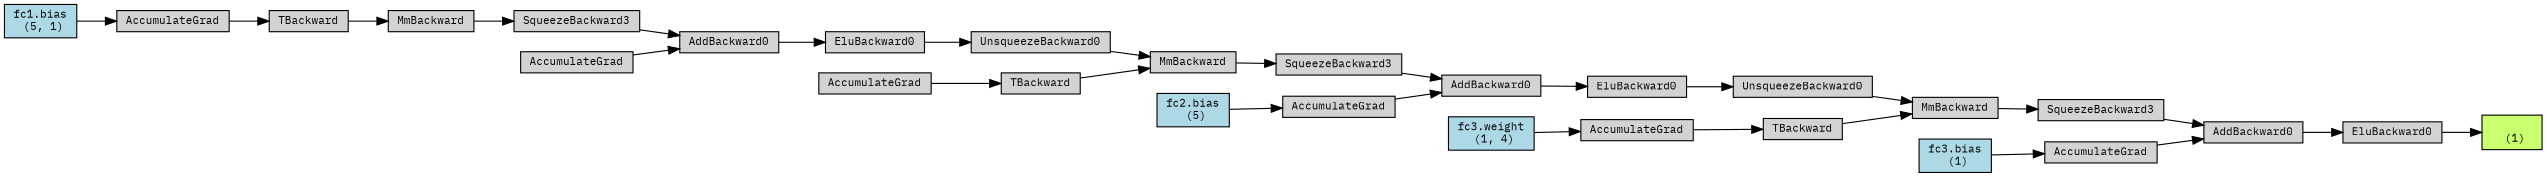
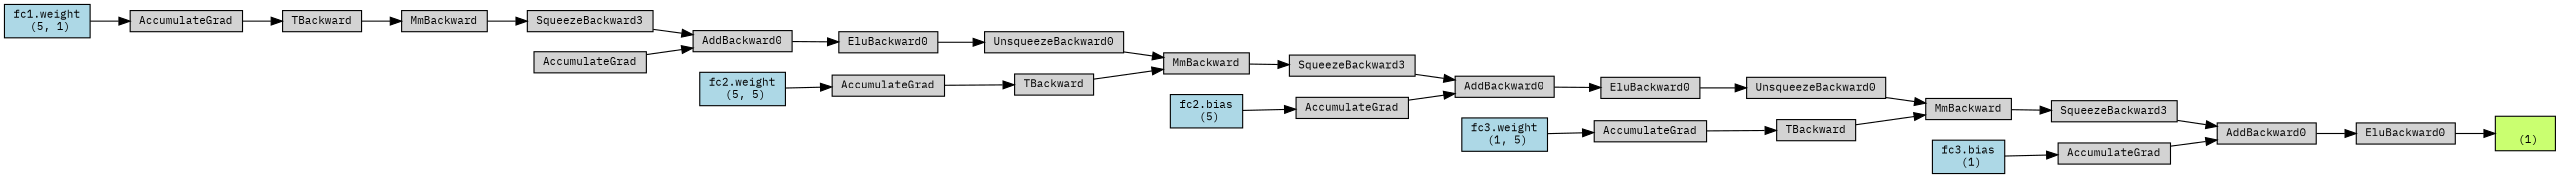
node "fc1.bias (5, 1)": label "fc1.bias (5, 1)" -> "fc1.weight (5, 1)"
node "fc2.weight (5, 5)": added
node "fc3.weight (1, 4)": label "fc3.weight (1, 4)" -> "fc3.weight (1, 5)"
